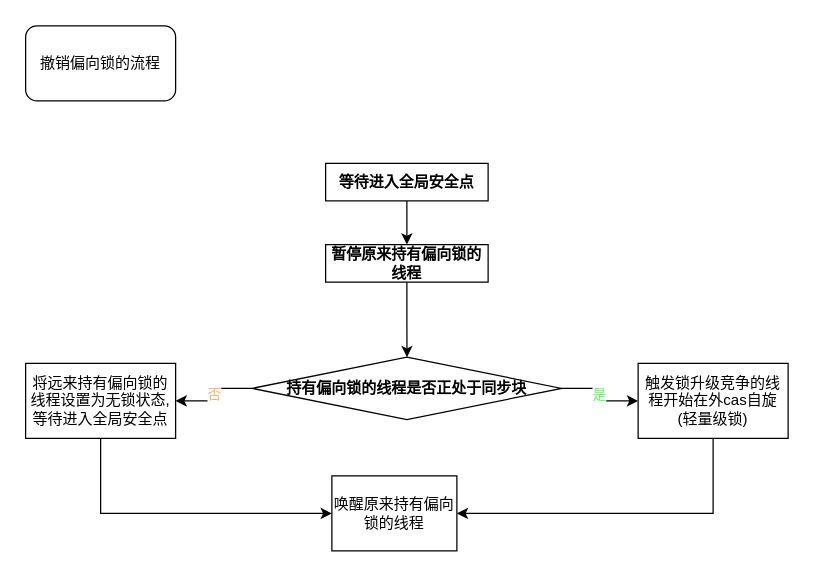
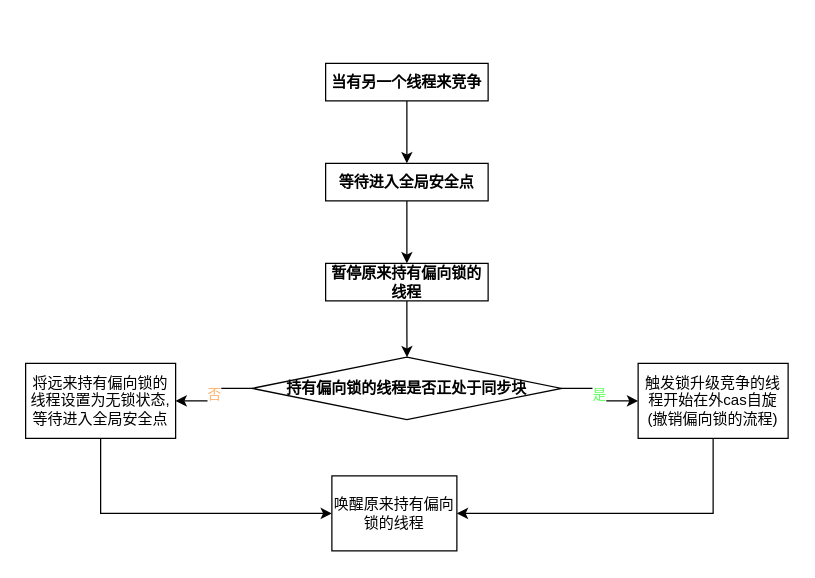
node "撤销偏向锁的流程": removed
node "当有另一个线程来竞争": added
edge "当有另一个线程来竞争" -> "等待进入全局安全点": added
node "暂停原来持有偏向锁的线程": moved (407, 263) -> (407, 282)
node "触发锁升级竞争的线程开始在外cas自旋(轻量级锁)": label "触发锁升级竞争的线程开始在外cas自旋(轻量级锁)" -> "触发锁升级竞争的线程开始在外cas自旋(撤销偏向锁的流程)"
